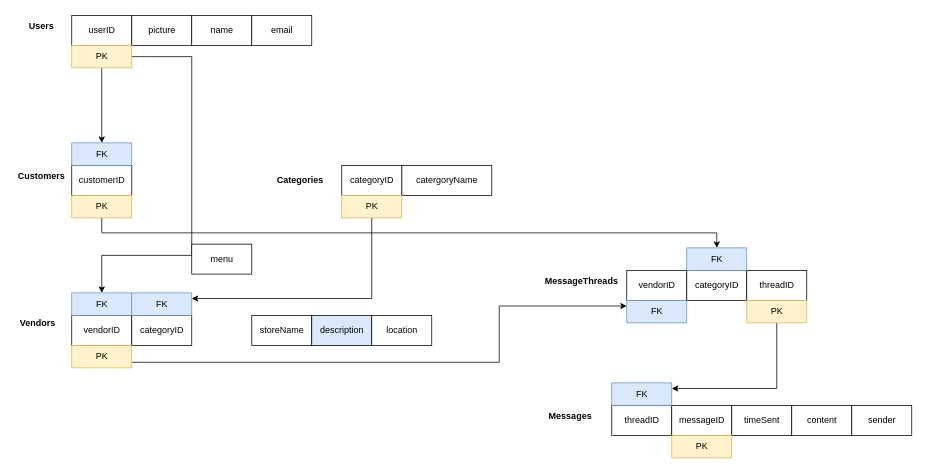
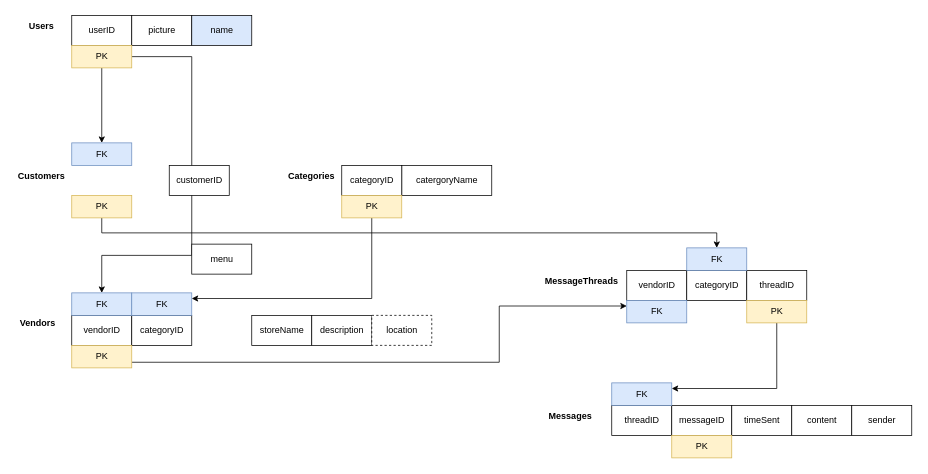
node "name": fillcolor #ffffff -> #dae8fc
node "email": removed
node "customerID": moved (102, 180) -> (199, 180)
node "Categories": moved (300, 180) -> (312, 177)
node "description": fillcolor #dae8fc -> #ffffff
node "location": style solid -> dashed
